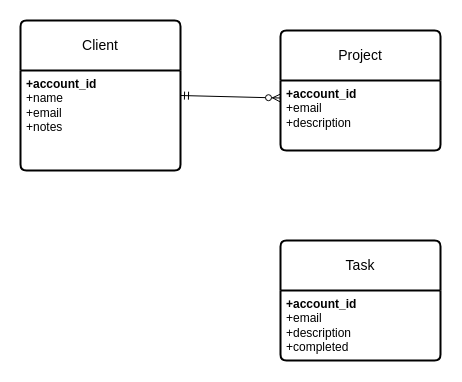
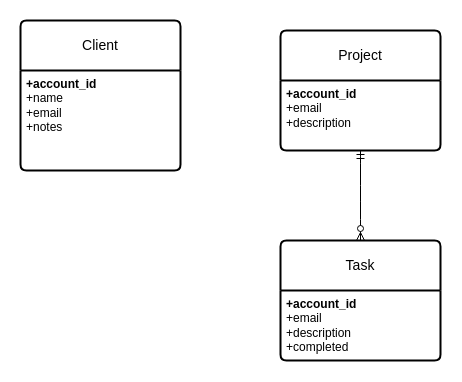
edge "+account_id +email +description" -- "+account_id +name +email +notes": removed
edge "+account_id +email +description" -- "Task": added
